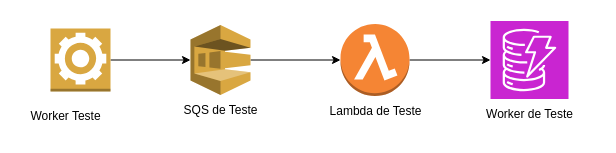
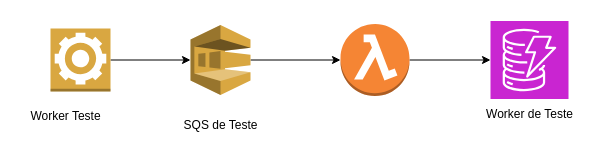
node "SQS de Teste": moved (221, 110) -> (221, 125)
node "Lambda de Teste": removed
